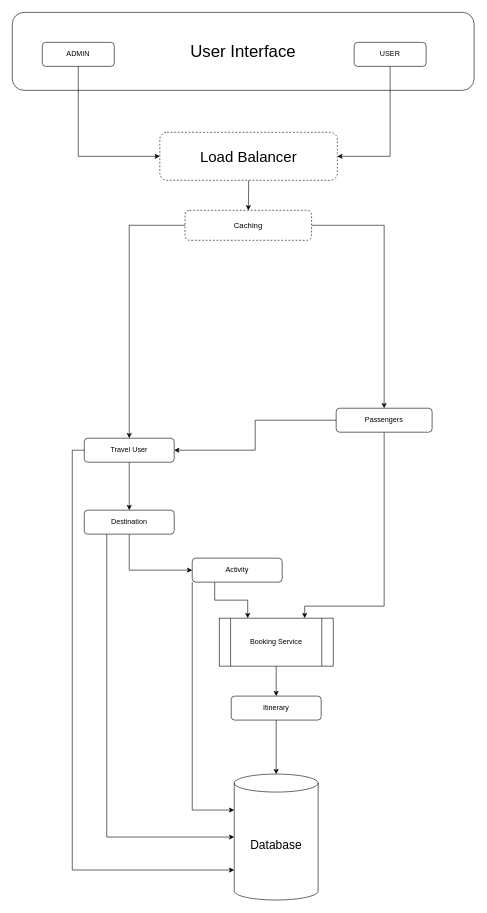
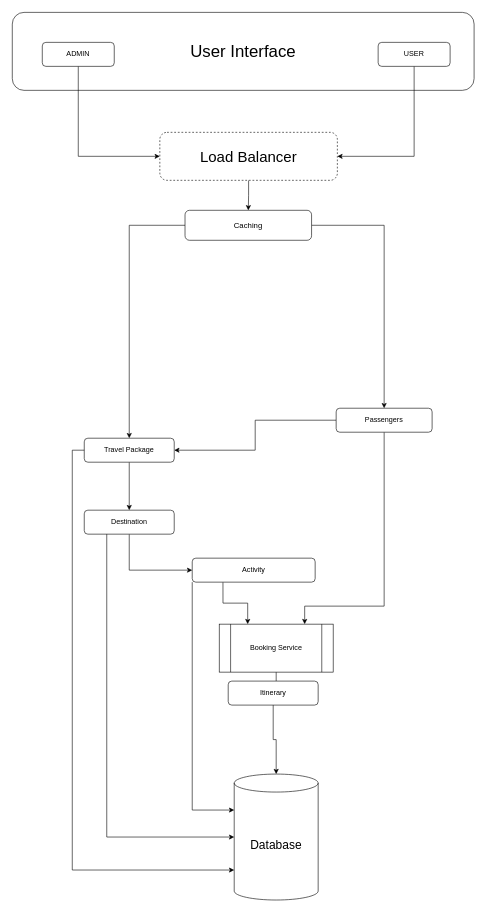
node "USER": moved (390, 54) -> (414, 54)
node "Caching": style dashed -> solid
node "Travel User": label "Travel User" -> "Travel Package"
node "Activity": size 90x24 -> 123x24
node "Booking Service": moved (276, 642) -> (276, 648)
node "Itinerary": moved (276, 708) -> (273, 693)
